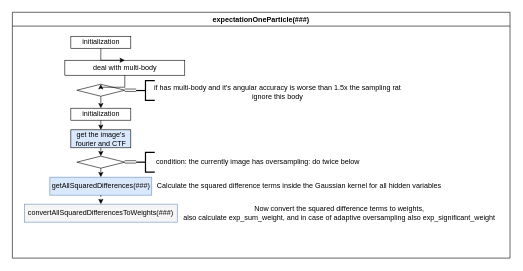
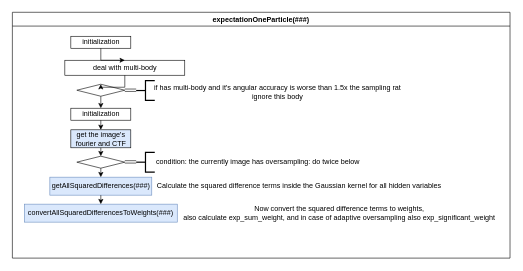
edge "getAllSquaredDifferences(###)" -> "convertAllSquaredDifferencesToWeights(###)": style dashed -> solid
node "convertAllSquaredDifferencesToWeights(###)": fillcolor #f5f5f5 -> #dae8fc
